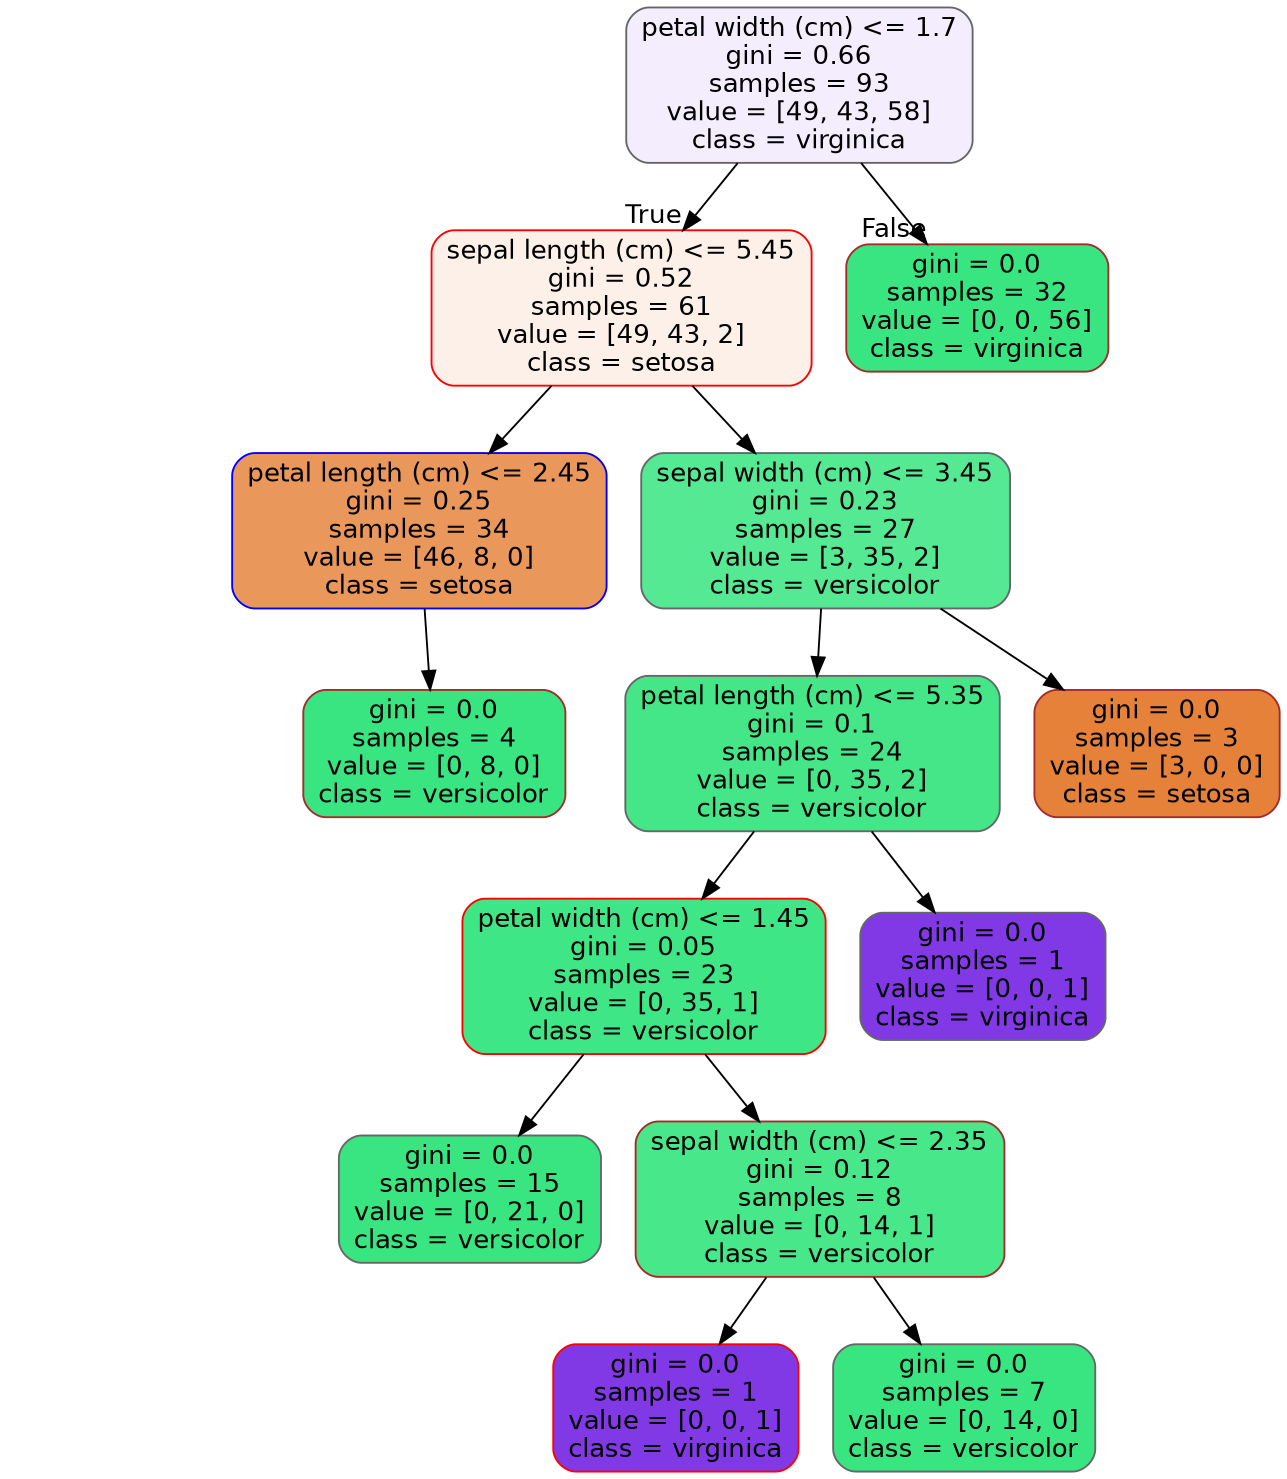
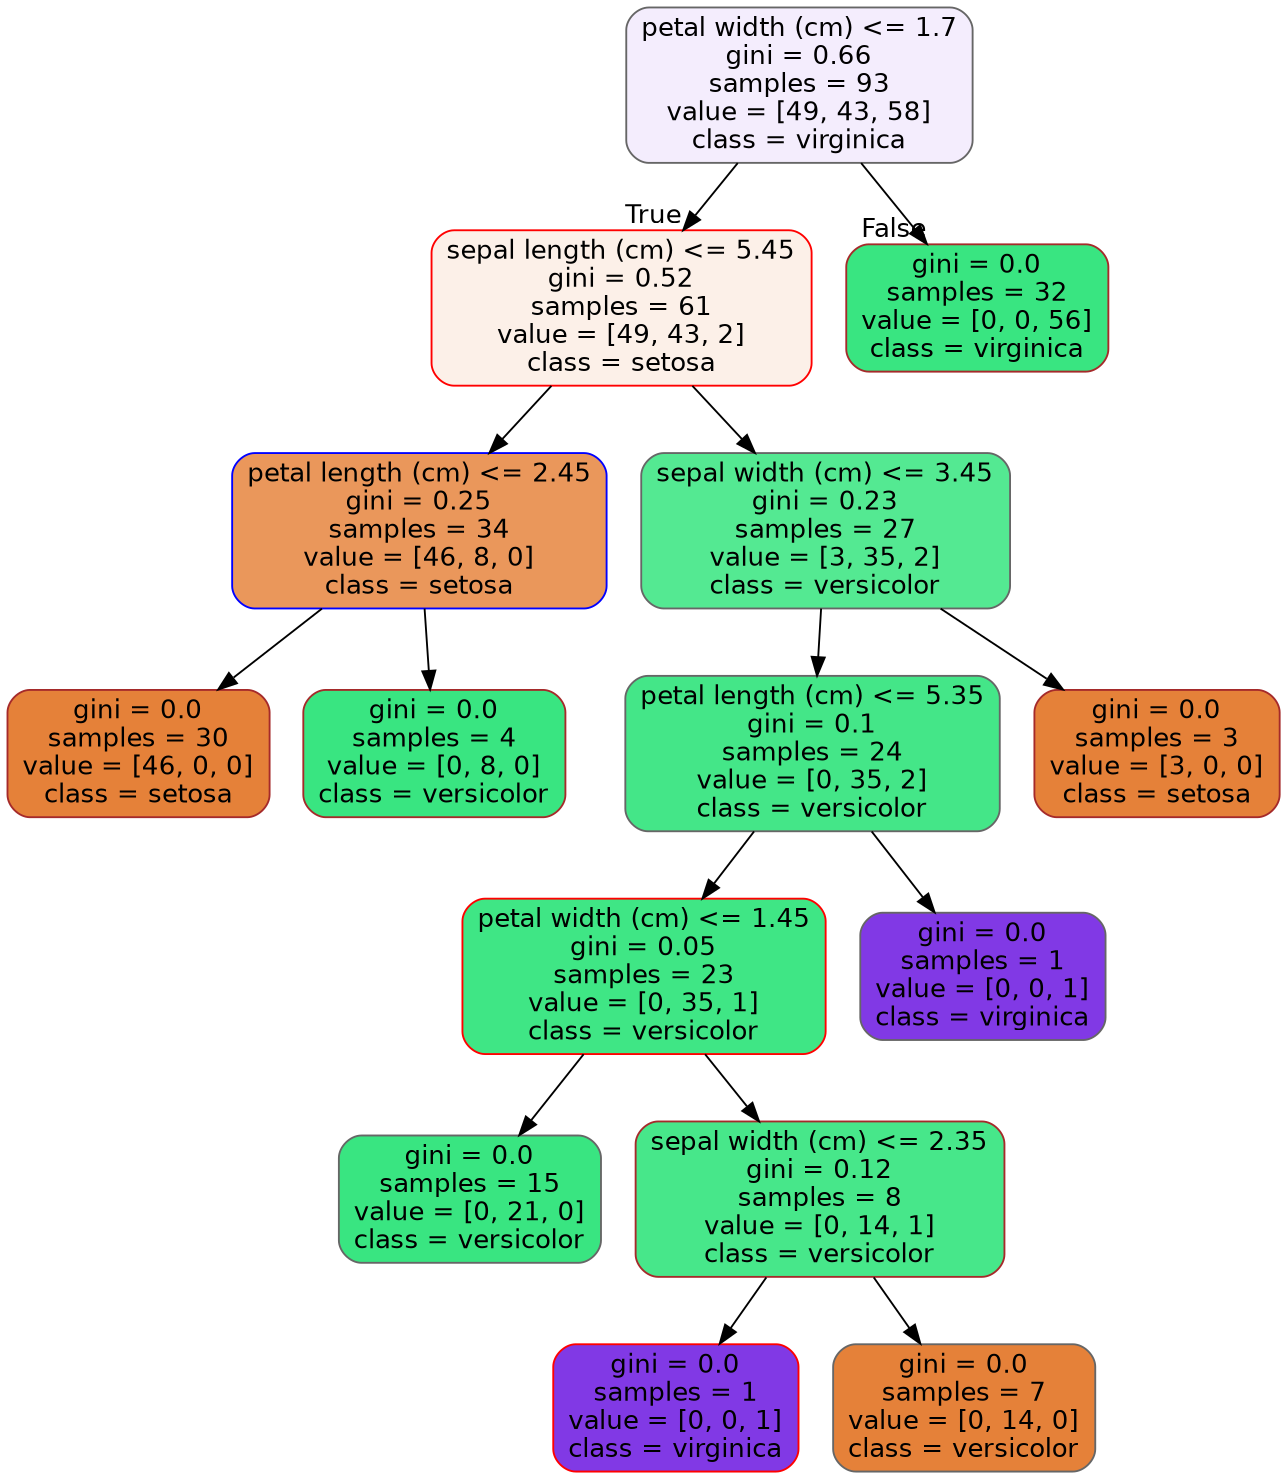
node "gini = 0.0 samples = 30 value = [46, 0, 0] class = setosa": added
node "gini = 0.0 samples = 7 value = [0, 14, 0] class = versicolor": fillcolor #39e581 -> #e58139
